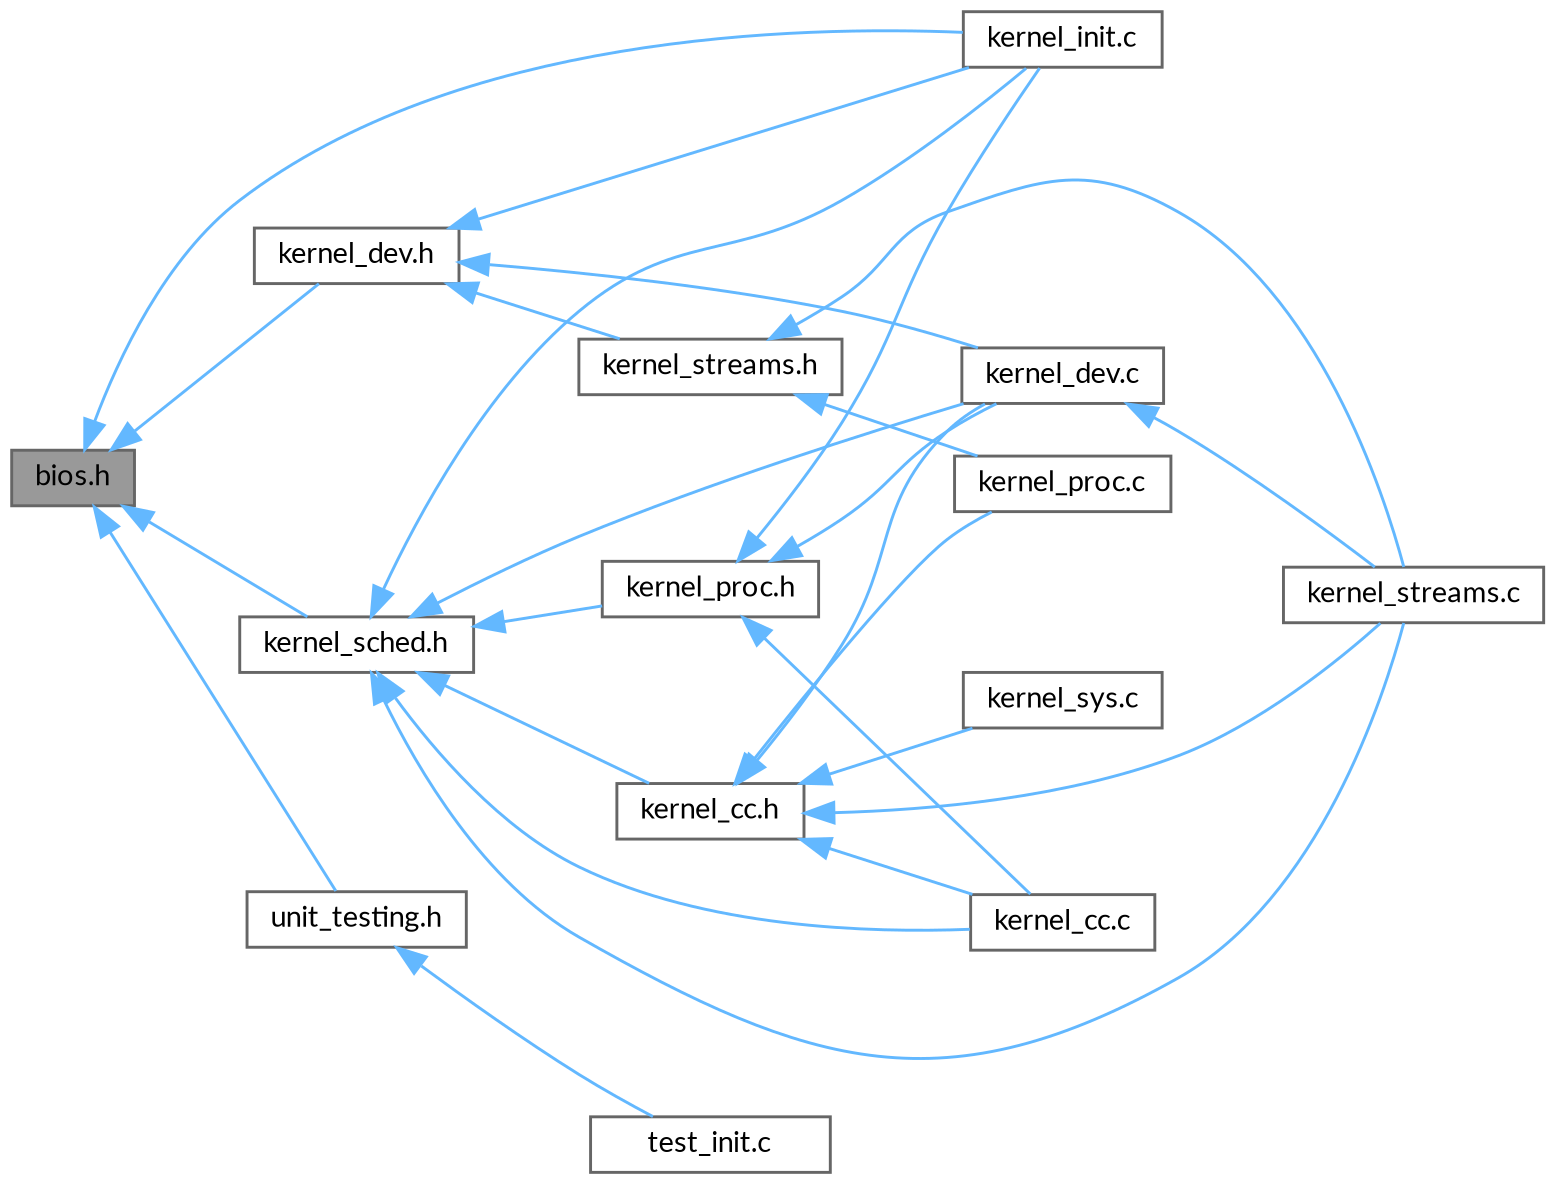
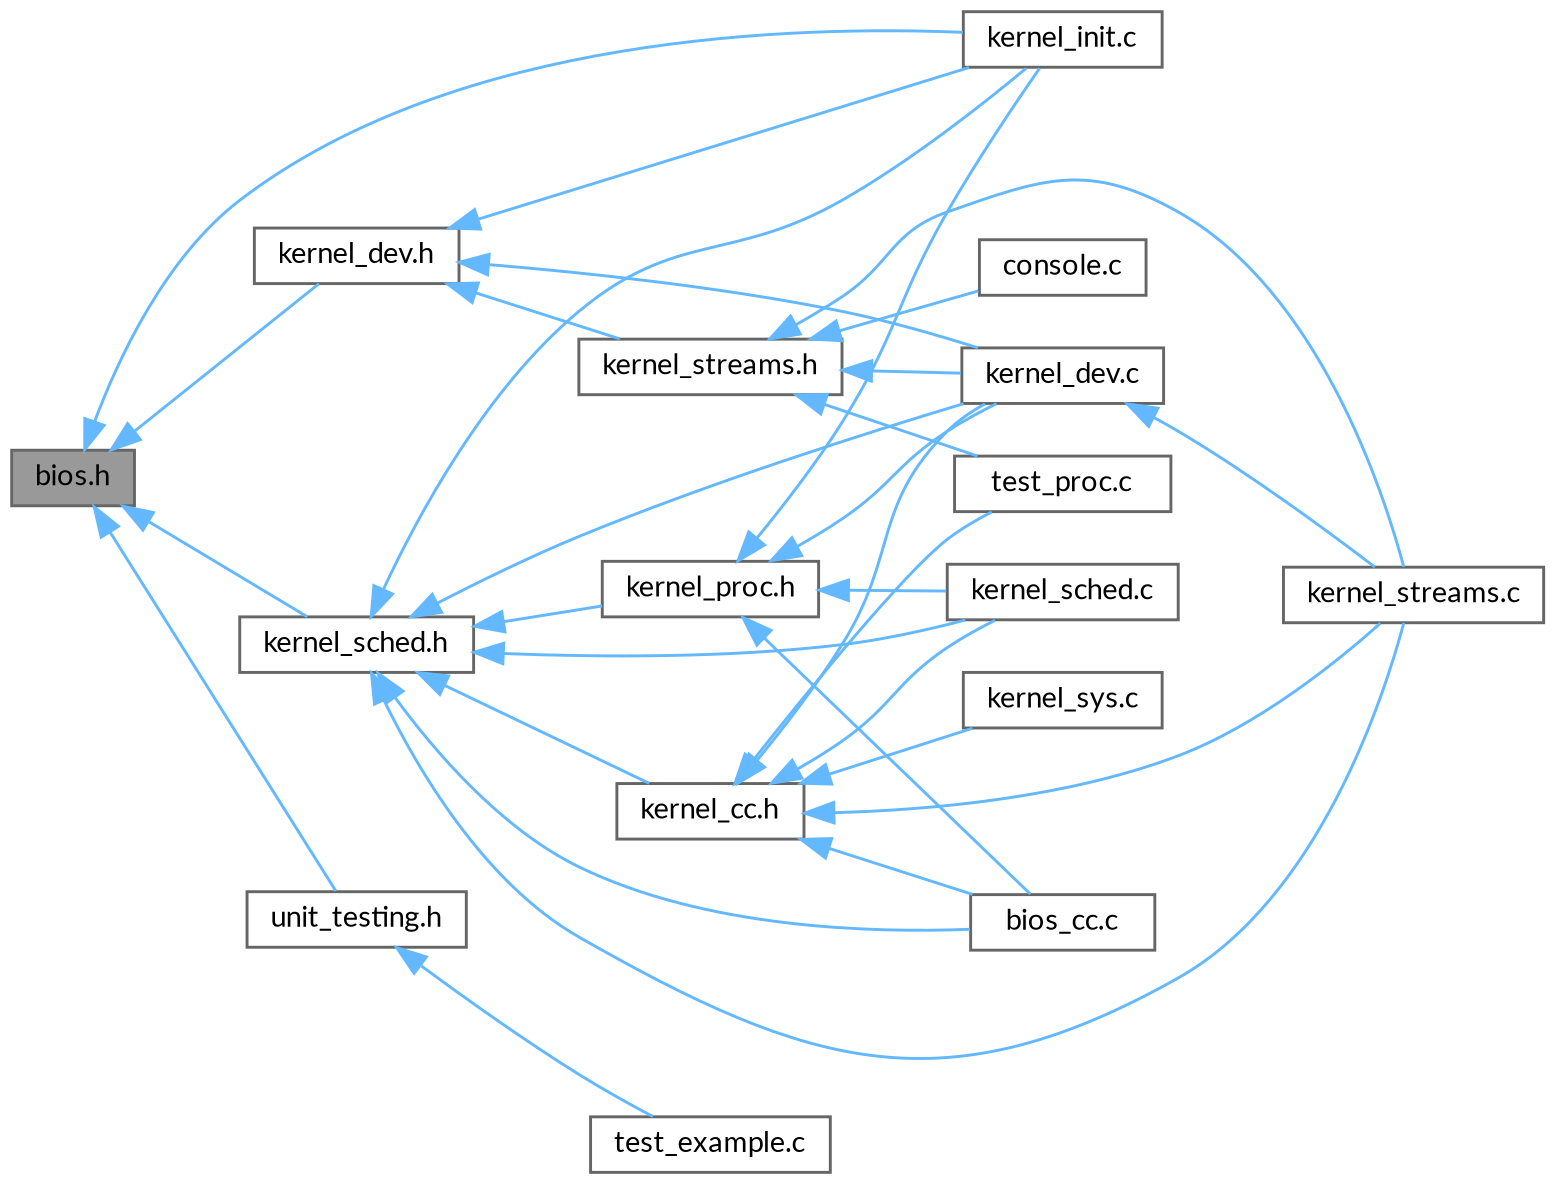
node "console.c": added
edge "kernel_dev.c" -> "kernel_streams.h": added
node "kernel_proc.c": label "kernel_proc.c" -> "test_proc.c"
node "kernel_sched.c": added
node "kernel_cc.c": label "kernel_cc.c" -> "bios_cc.c"
node "test_init.c": label "test_init.c" -> "test_example.c"
